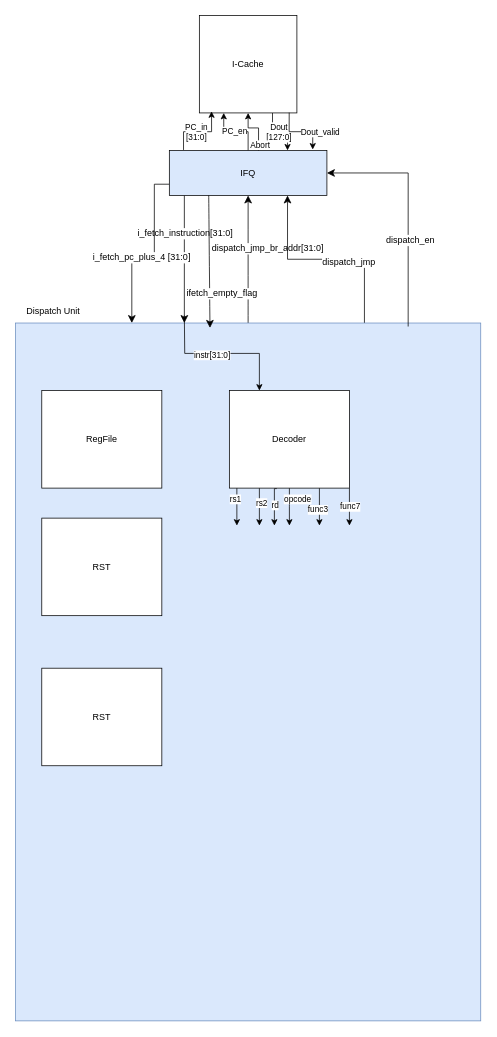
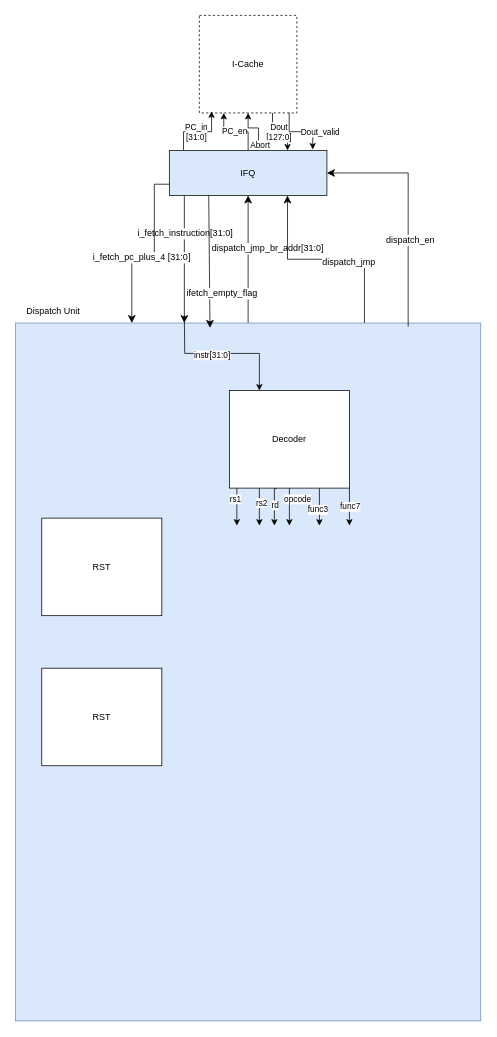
node "I-Cache": style solid -> dashed
node "RegFile": removed
